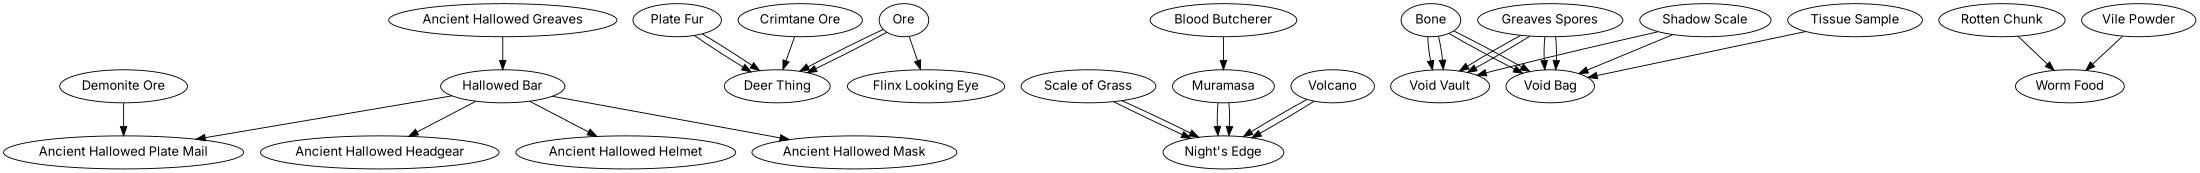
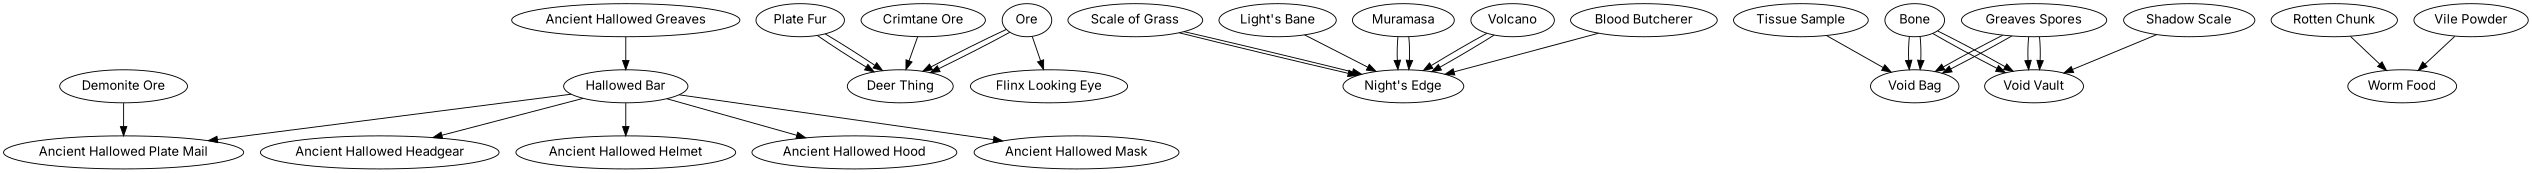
node "Light's Bane": added
edge "Blood Butcherer" -> "Muramasa": now "Blood Butcherer" -> "Night's Edge"
edge "Shadow Scale" -> "Void Bag": removed
node "Ancient Hallowed Hood": added
